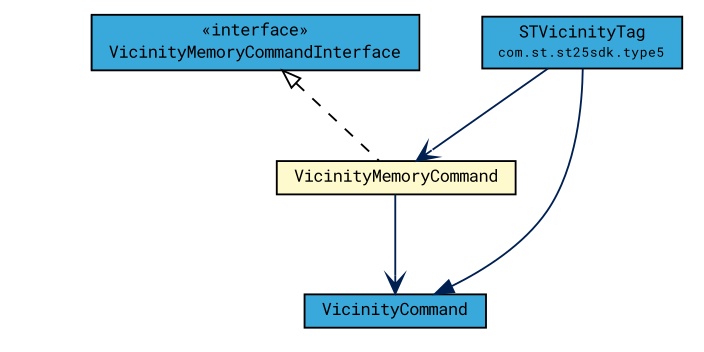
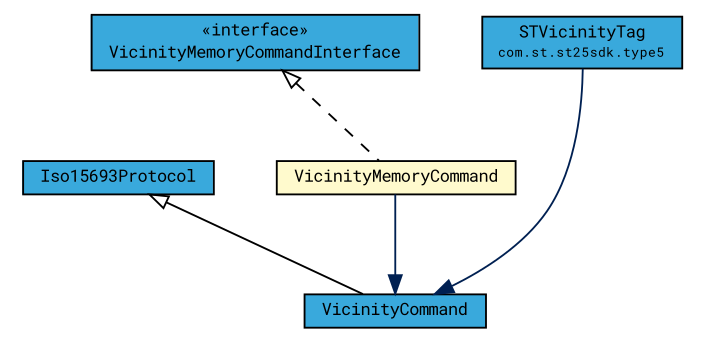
edge "STVicinityTag" -> "VicinityMemoryCommand": removed
node "Iso15693Protocol": added
edge "VicinityMemoryCommand" -> "VicinityCommand": arrowhead open -> normal
